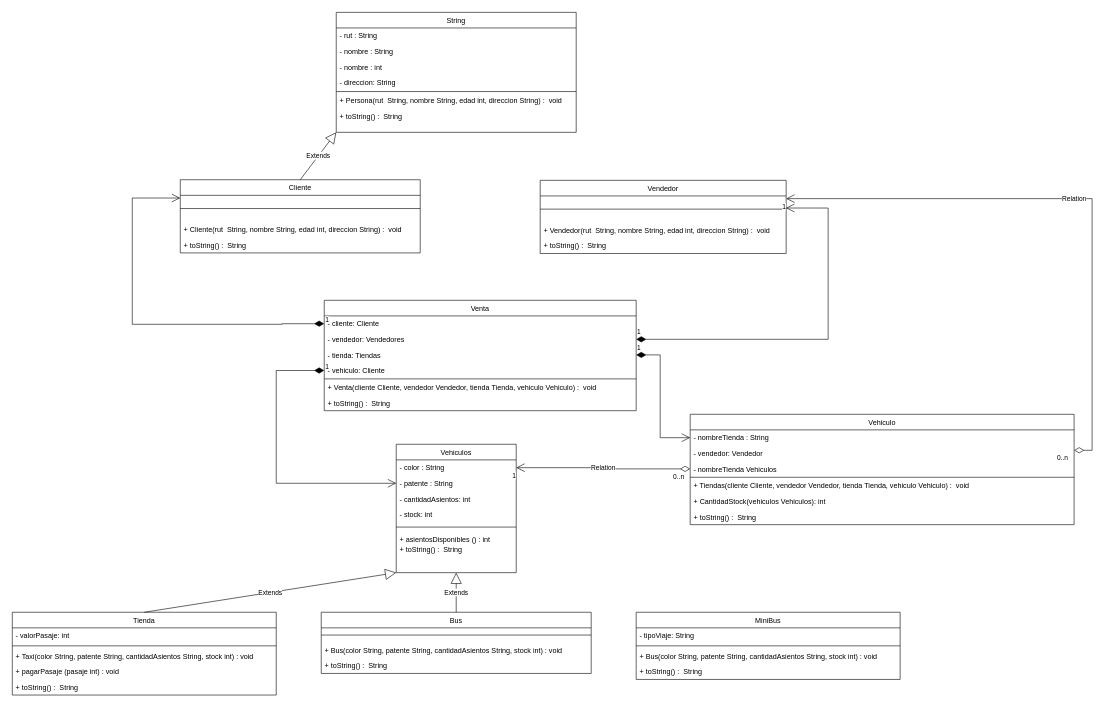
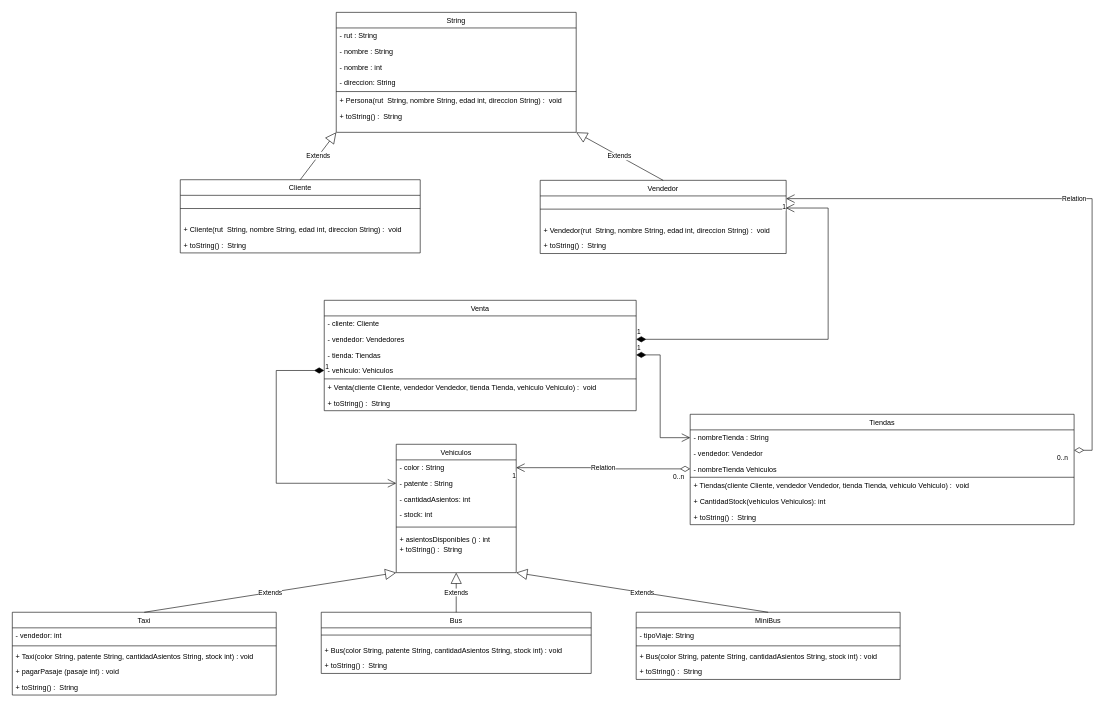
edge "Vendedor" -> "String": added, label "Extends"
edge "Cliente" -- "- cliente: Cliente": removed, label "1"
node "- vehiculo: Cliente": label "- vehiculo: Cliente" -> "- vehiculo: Vehiculos"
node "Vehiculo": label "Vehiculo" -> "Tiendas"
edge "MiniBus" -> "Vehiculos": added, label "Extends"
node "Tienda": label "Tienda" -> "Taxi"
node "- valorPasaje: int": label "- valorPasaje: int" -> "- vendedor: int"
